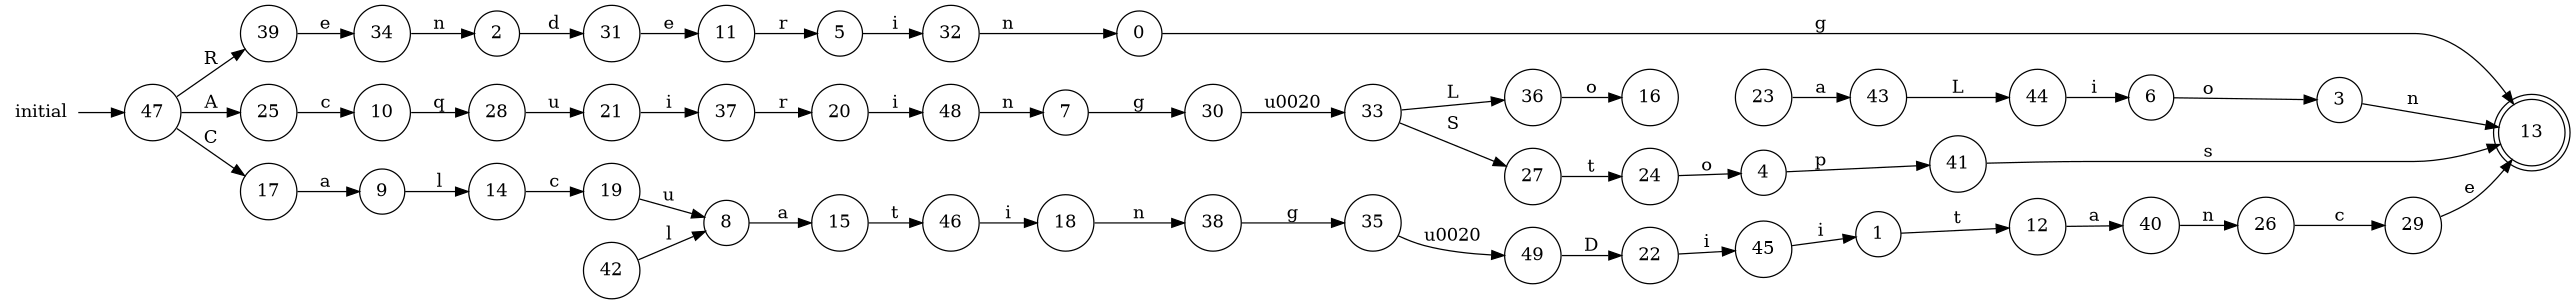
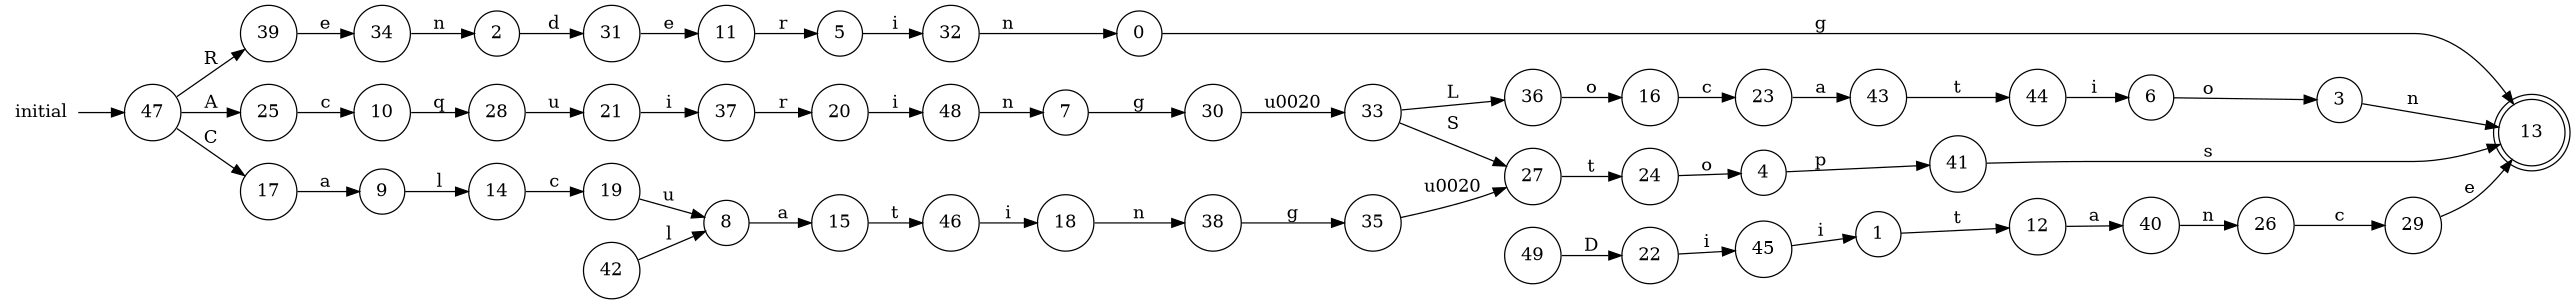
edge "43" -> "44": label "L" -> "t"
edge "16" -> "23": added, label "c"
edge "35" -> "49": now "35" -> "27"
